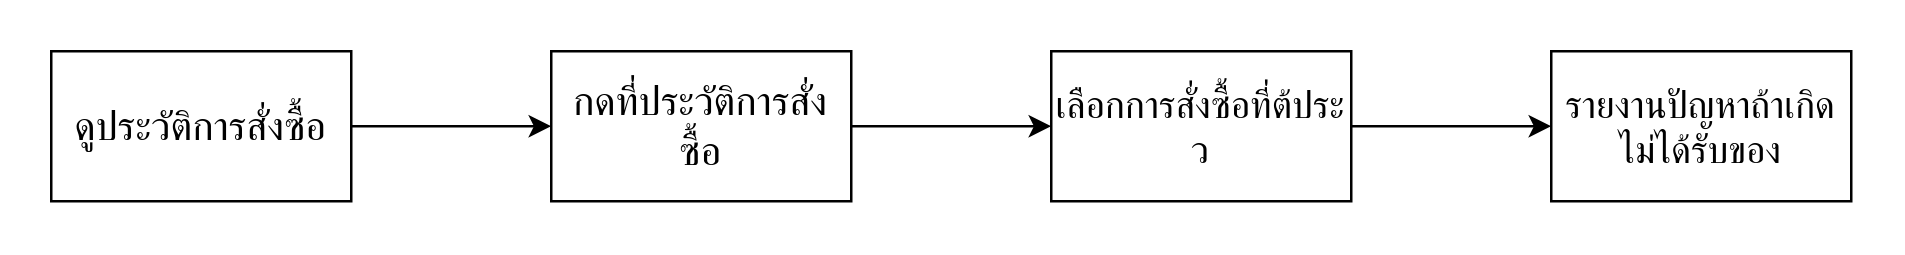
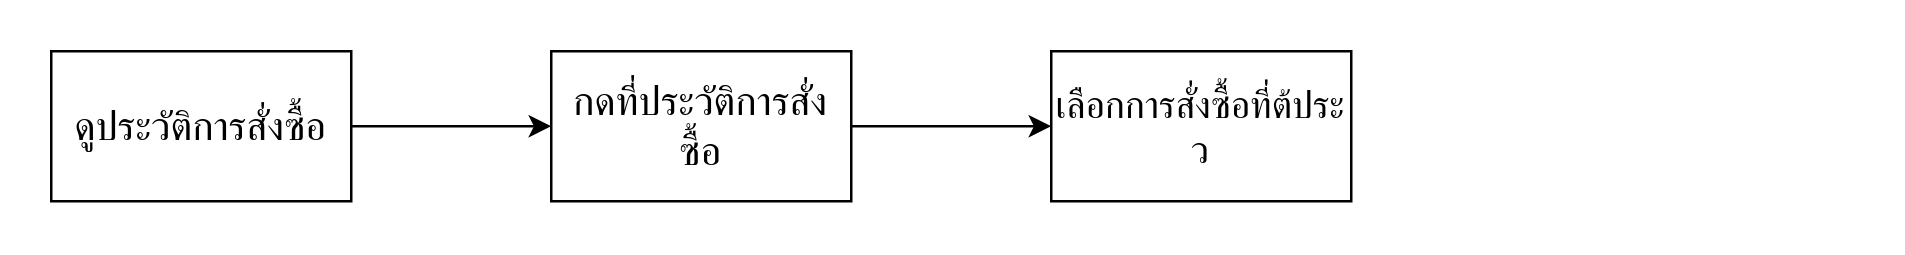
edge "เลือกการสั่งซื้อที่ต้ประว" -> "รายงานปัญหาถ้าเกิดไม่ได้รับของ": removed
node "รายงานปัญหาถ้าเกิดไม่ได้รับของ": removed
